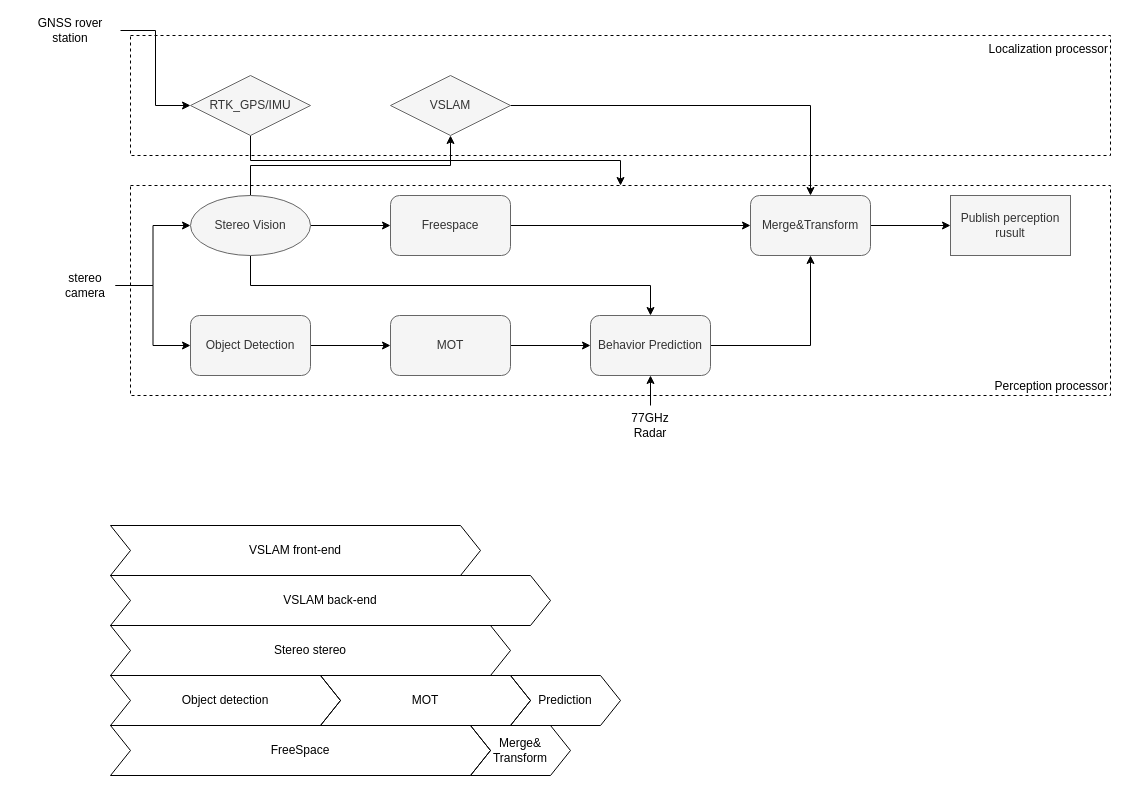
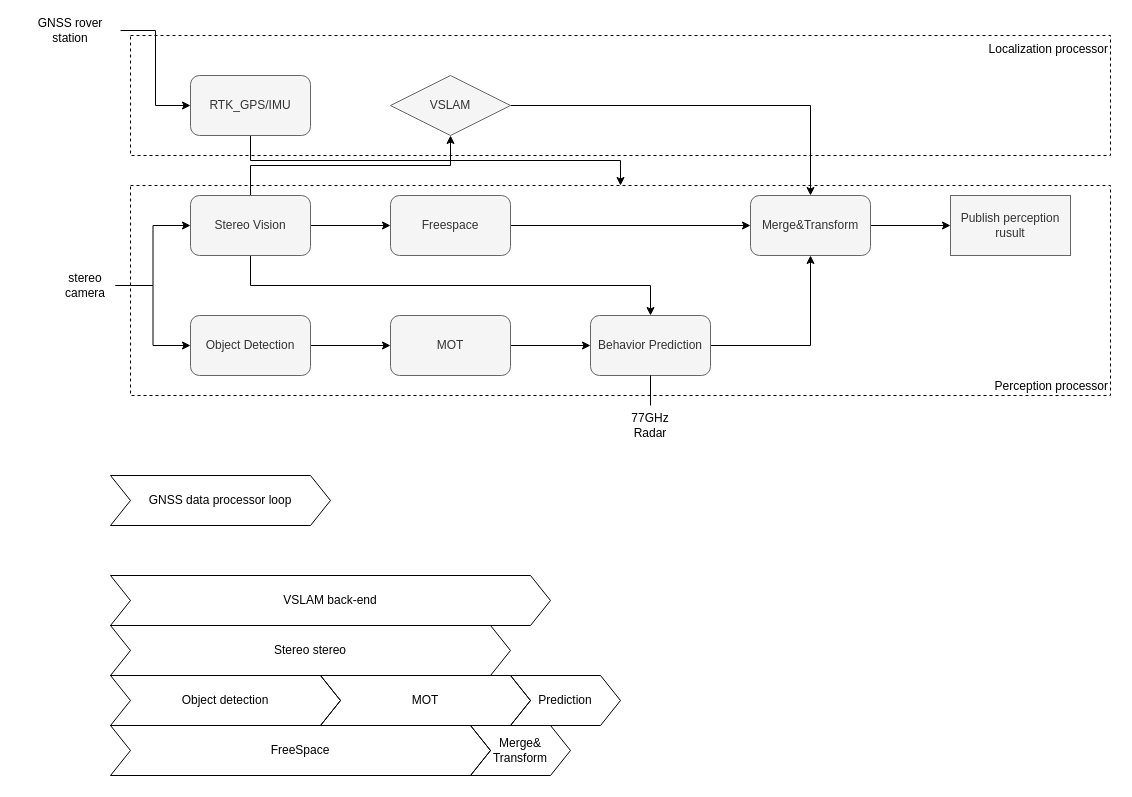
node "RTK_GPS/IMU": shape diamond -> rounded rectangle
node "Stereo Vision": shape ellipse -> rounded rectangle
edge "77GHz Radar" -> "Behavior Prediction": arrowhead classic -> none
node "GNSS data processor loop": added
node "VSLAM front-end": removed
